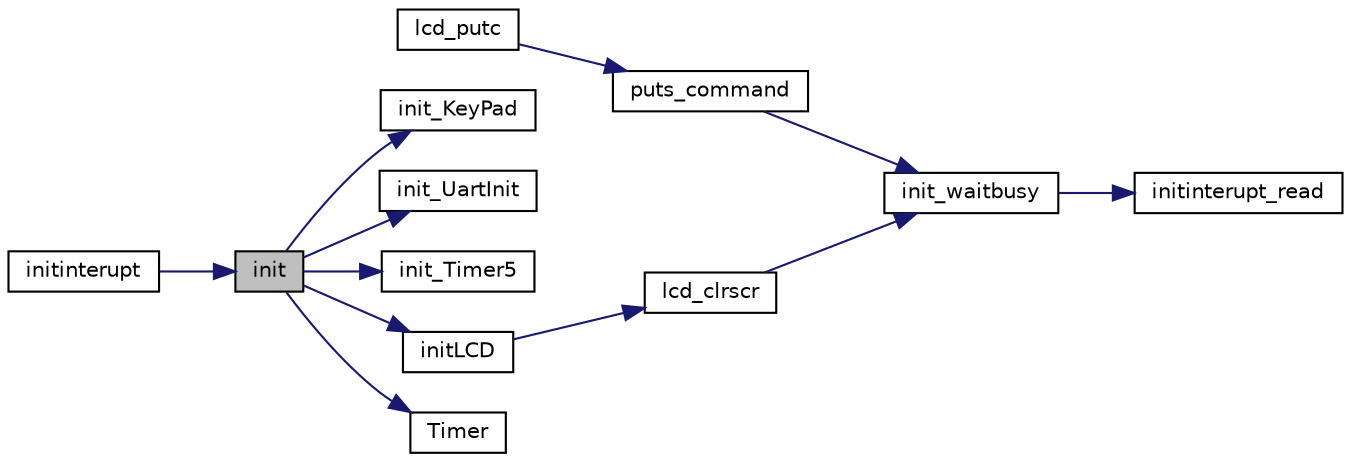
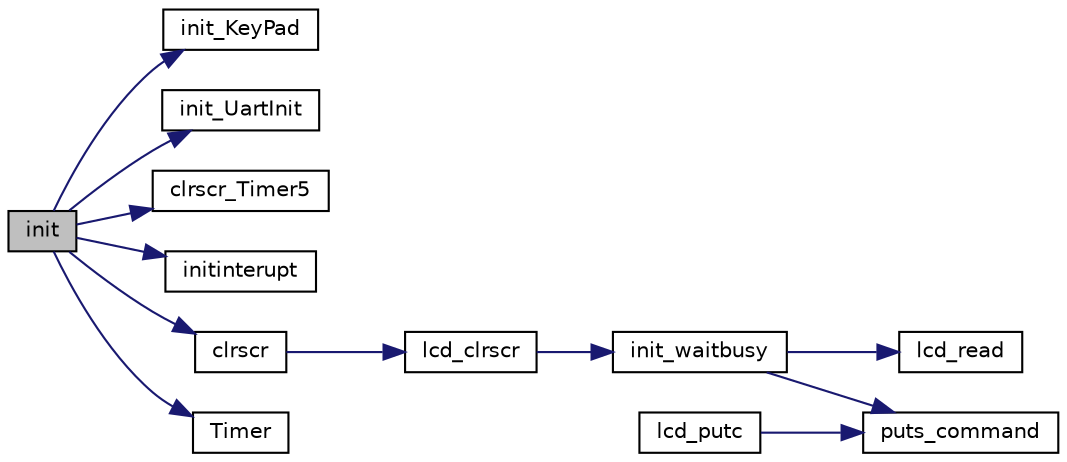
edge "puts_command" -> "init_waitbusy": reversed
node "initinterupt_read": label "initinterupt_read" -> "lcd_read"
edge "initinterupt" -> "init": reversed
node "init_Timer5": label "init_Timer5" -> "clrscr_Timer5"
node "initLCD": label "initLCD" -> "clrscr"
